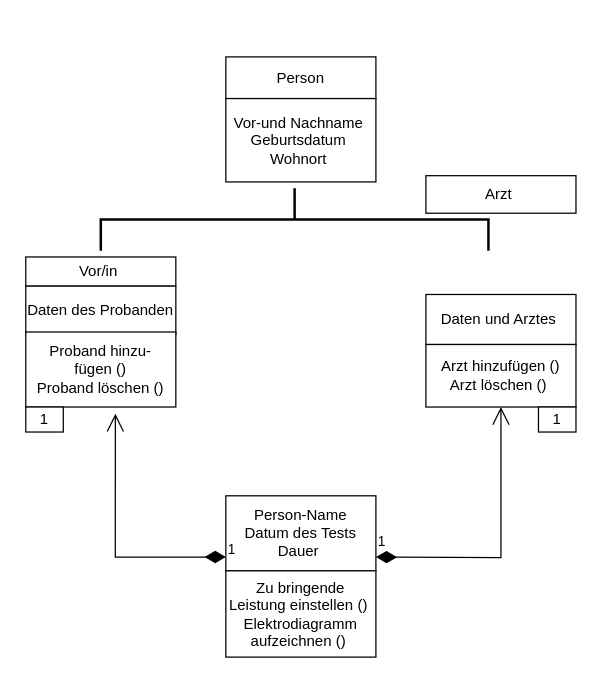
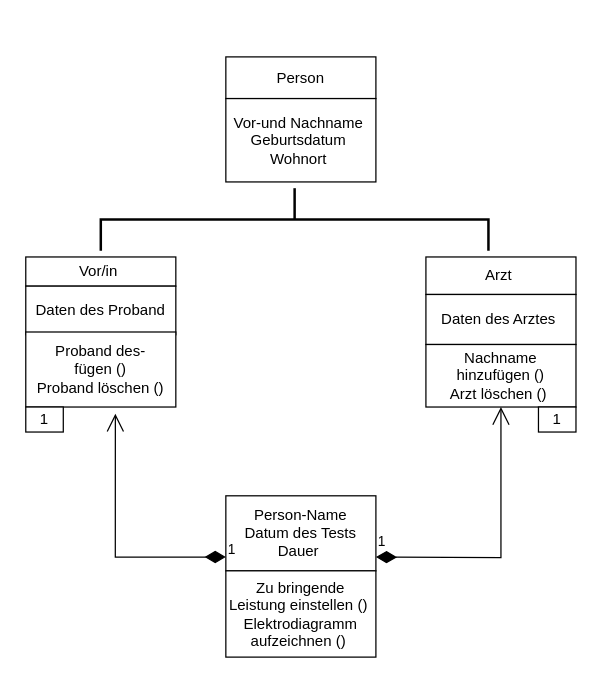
node "Arzt": moved (501, 194) -> (501, 276)
node "Daten des Probanden": label "Daten des Probanden" -> "Daten des Proband"
node "Daten und Arztes": label "Daten und Arztes" -> "Daten des Arztes"
node "Proband hinzu- fügen () Proband löschen ()": label "Proband hinzu- fügen () Proband löschen ()" -> "Proband des- fügen () Proband löschen ()"
node "Arzt hinzufügen () Arzt löschen ()": label "Arzt hinzufügen () Arzt löschen ()" -> "Nachname hinzufügen () Arzt löschen ()"
